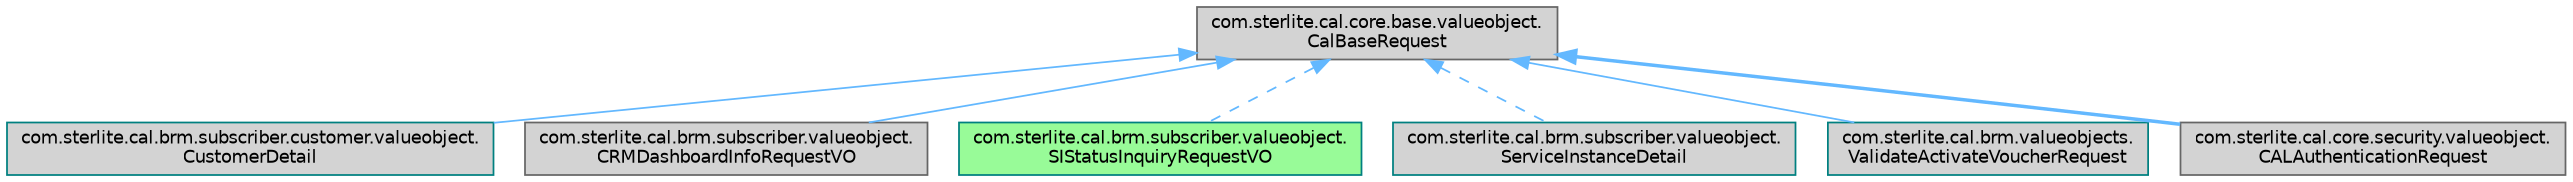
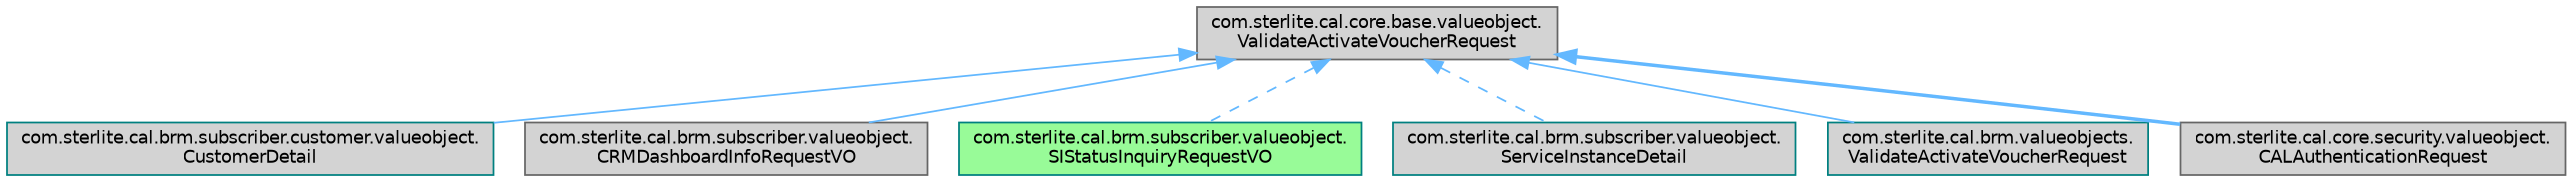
node "com.sterlite.cal.core.base.valueobject. CalBaseRequest": label "com.sterlite.cal.core.base.valueobject. CalBaseRequest" -> "com.sterlite.cal.core.base.valueobject. ValidateActivateVoucherRequest"
